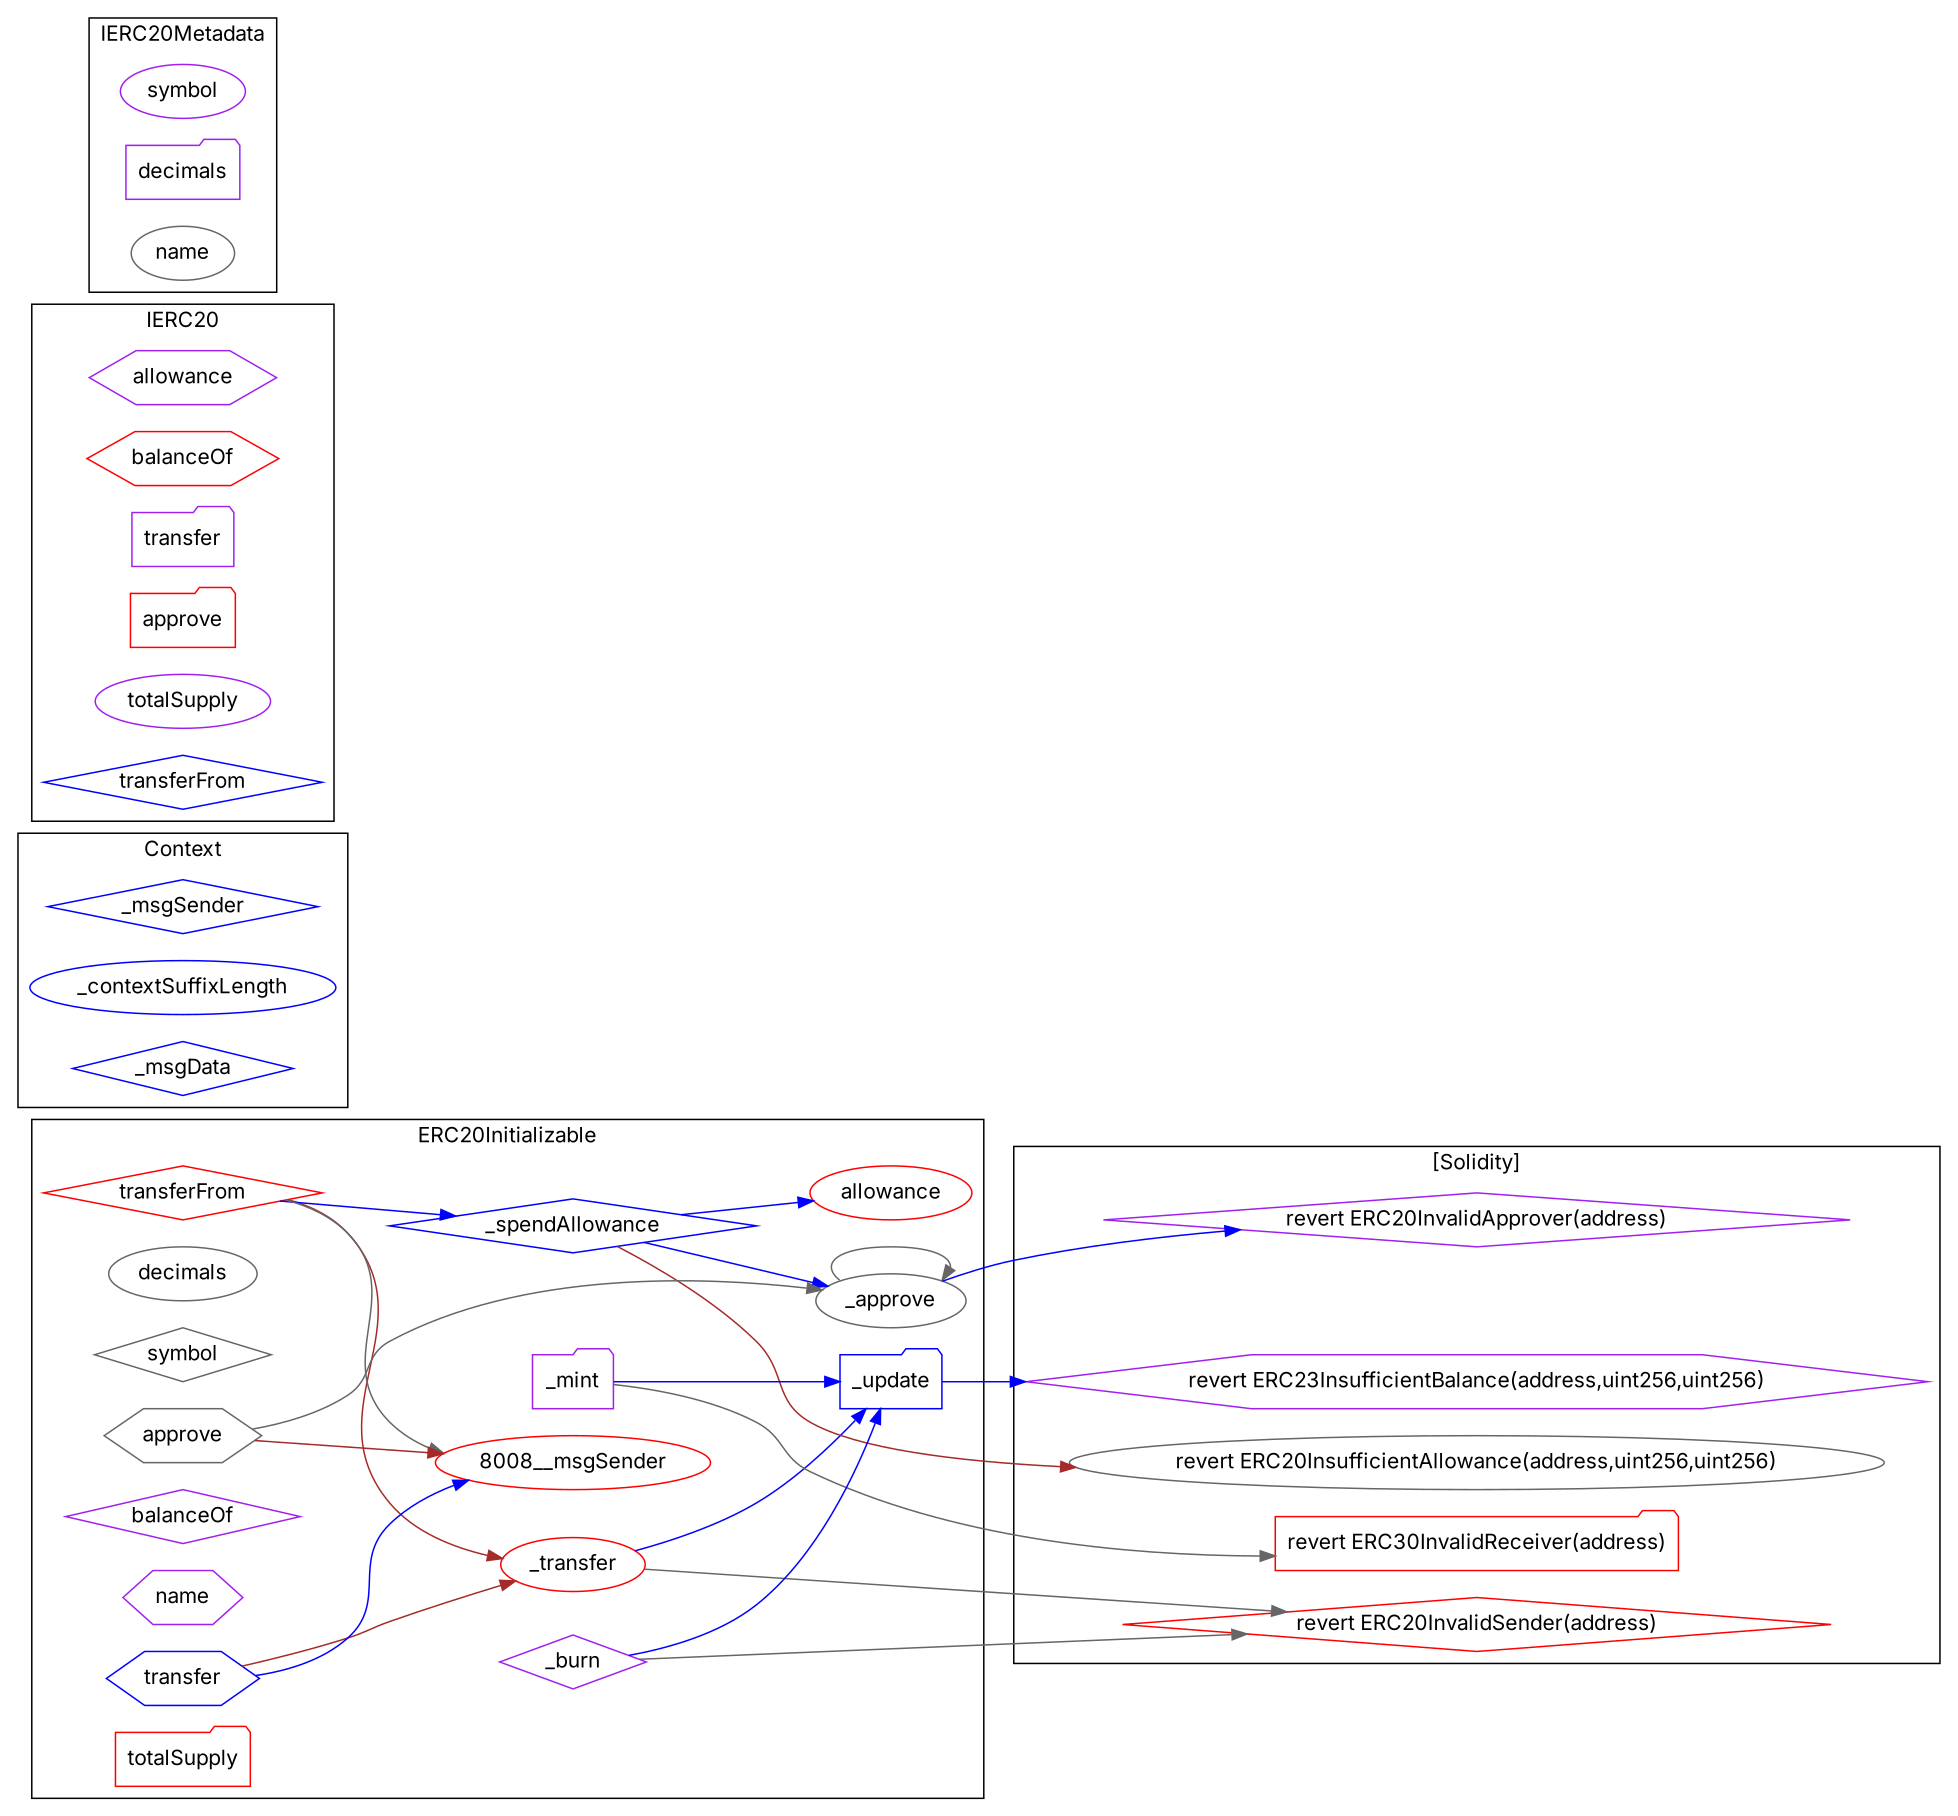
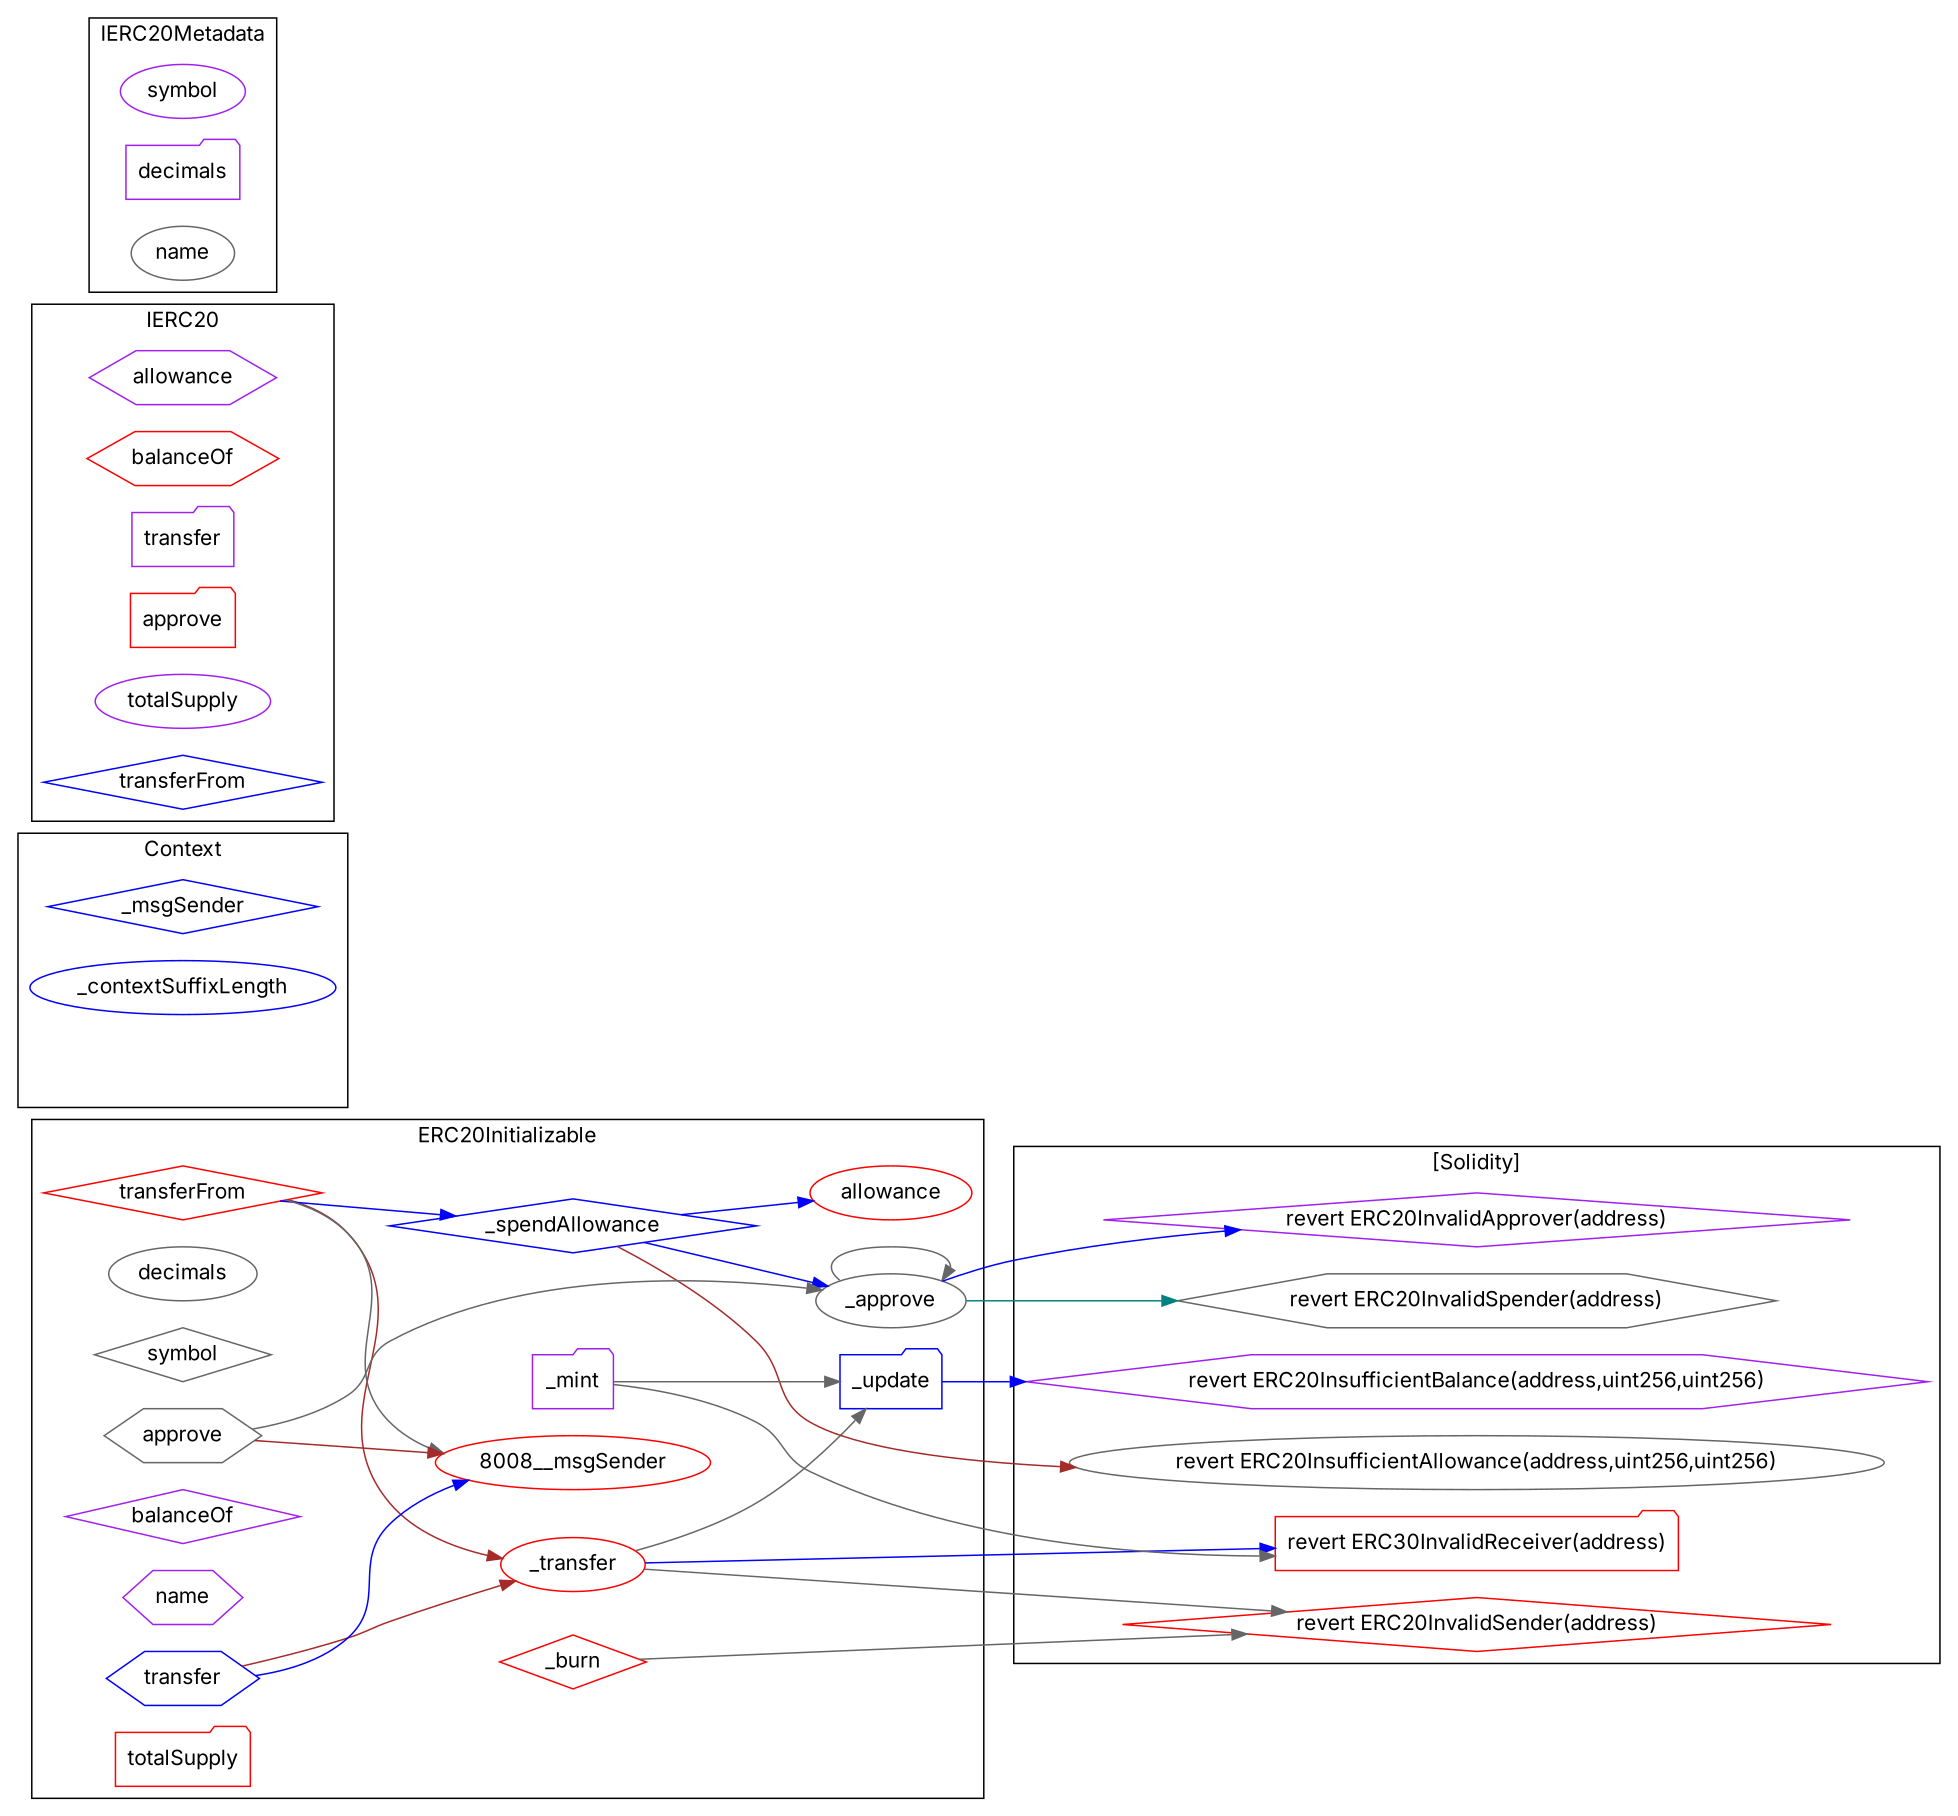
node "_msgData": removed
node "revert ERC20InvalidSpender(address)": added
edge "_mint" -> "_update": color blue -> gray40
node "revert ERC23InsufficientBalance(address,uint256,uint256)": label "revert ERC23InsufficientBalance(address,uint256,uint256)" -> "revert ERC20InsufficientBalance(address,uint256,uint256)"
edge "_transfer" -> "_update": color blue -> gray40
edge "_transfer" -> "revert ERC30InvalidReceiver(address)": added
edge "_burn" -> "_update": removed
node "_burn": color purple -> red
